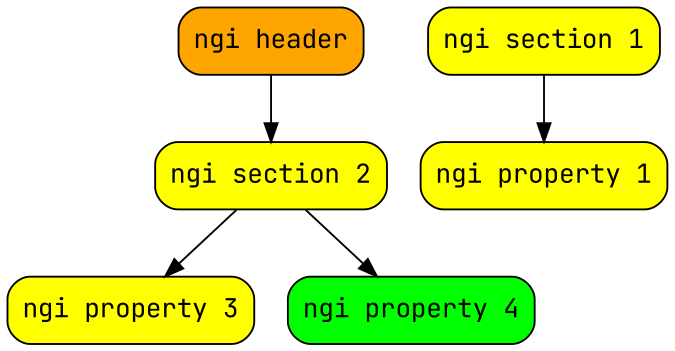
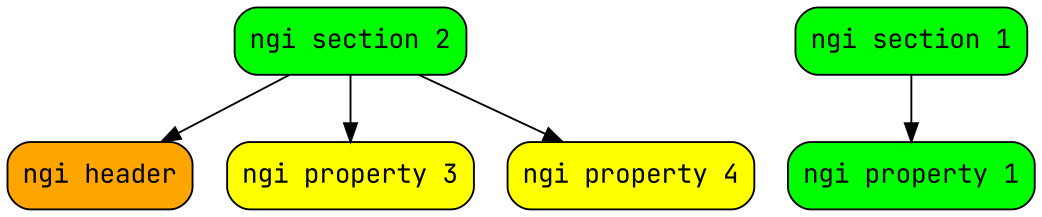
node "ngi section 1": fillcolor yellow -> green
edge "ngi header" -> "ngi section 2": reversed
node "ngi section 2": fillcolor yellow -> green
node "ngi property 1": fillcolor yellow -> green
node "ngi property 4": fillcolor green -> yellow
